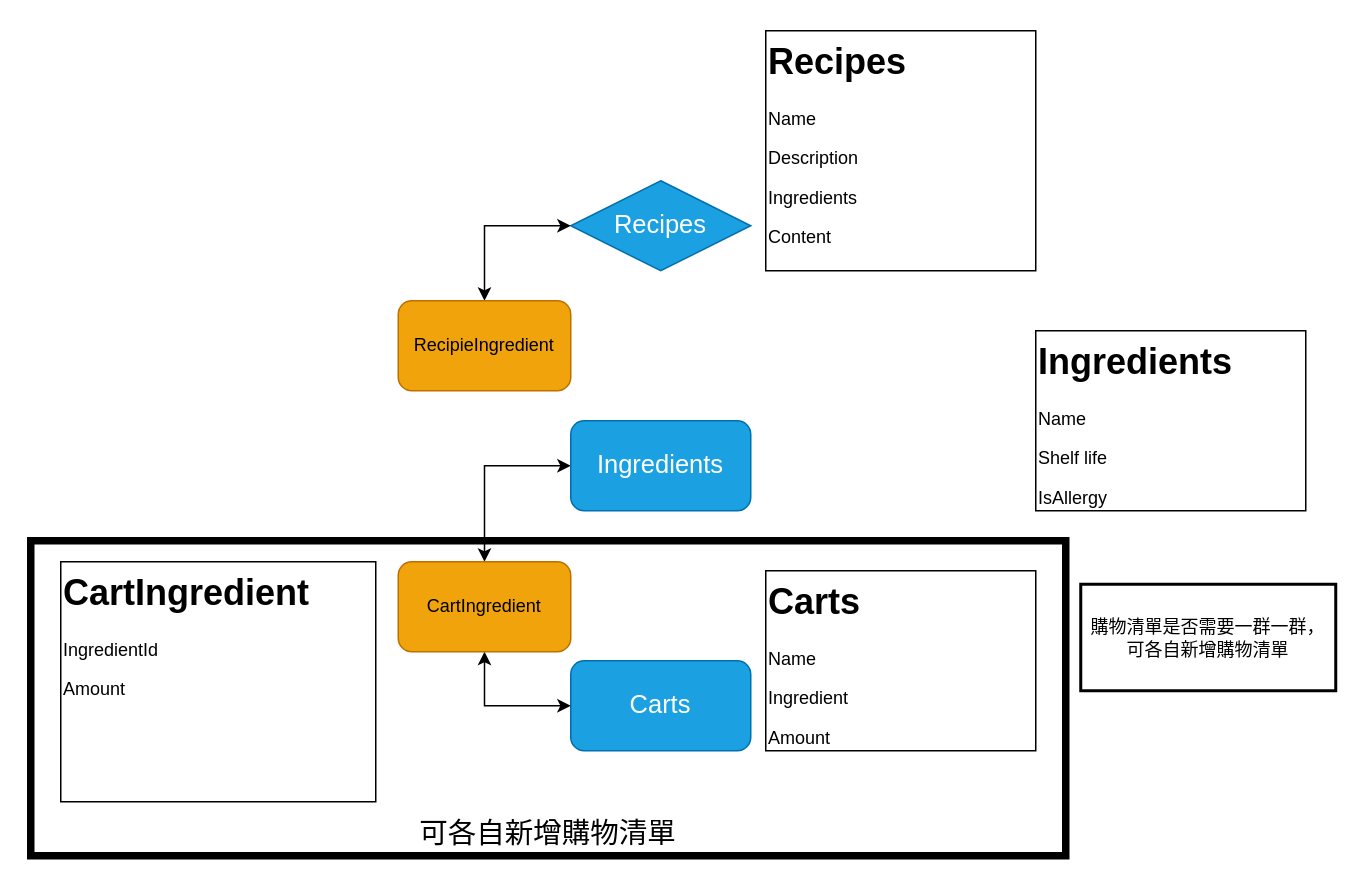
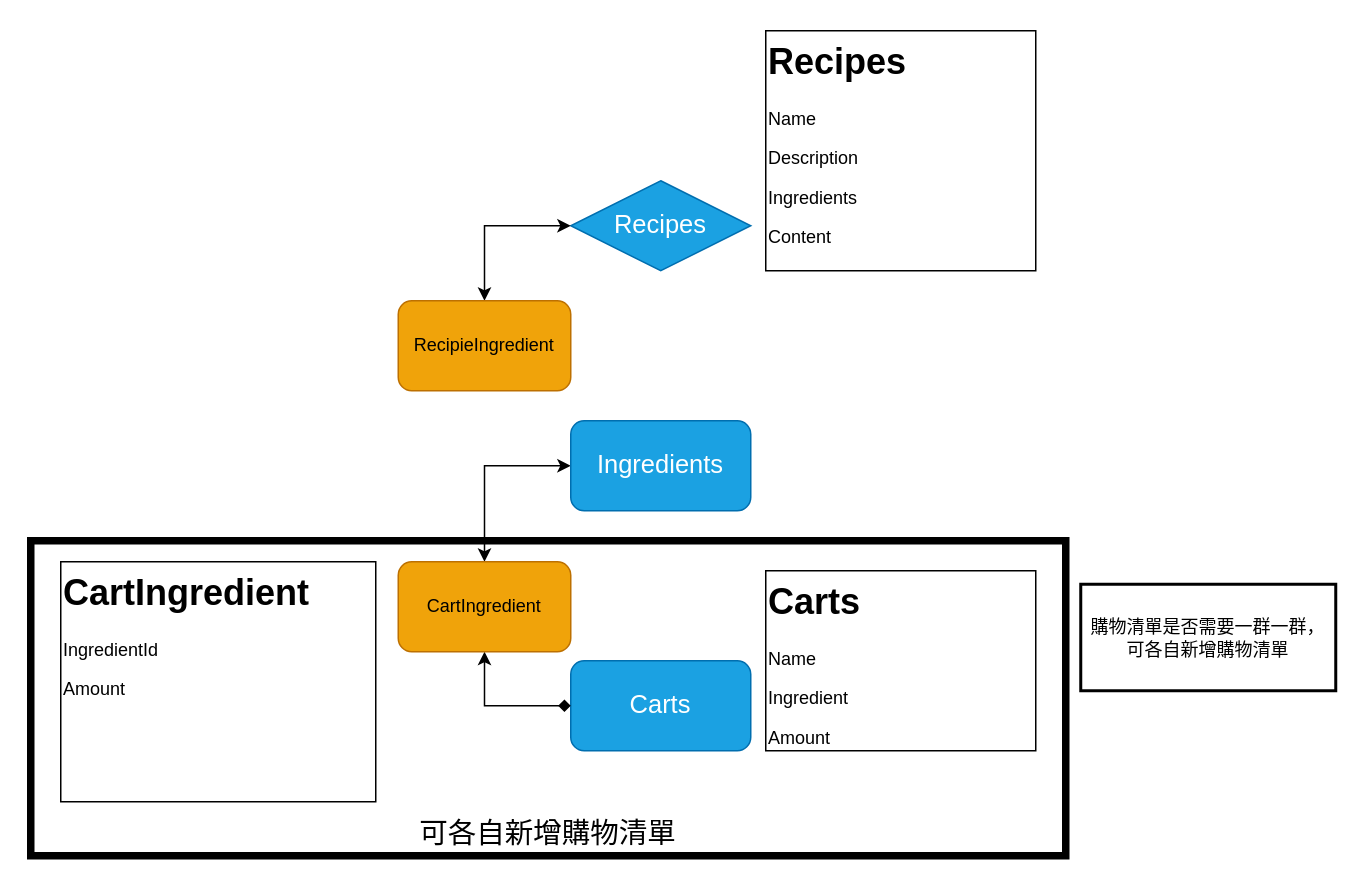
node "IngredientsName Shelf life IsAllergy": removed
edge "CartIngredient" -- "Carts": arrowhead classic -> diamond
